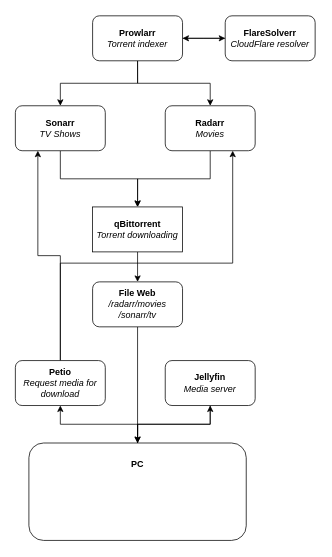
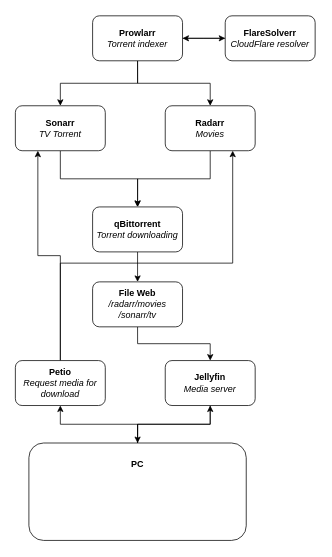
node "Sonarr TV Shows": label "Sonarr TV Shows" -> "Sonarr TV Torrent"
node "qBittorrent Torrent downloading": shape rectangle -> rounded rectangle
edge "File Web /radarr/movies /sonarr/tv" -> "PC": now "File Web /radarr/movies /sonarr/tv" -> "Jellyfin Media server"
